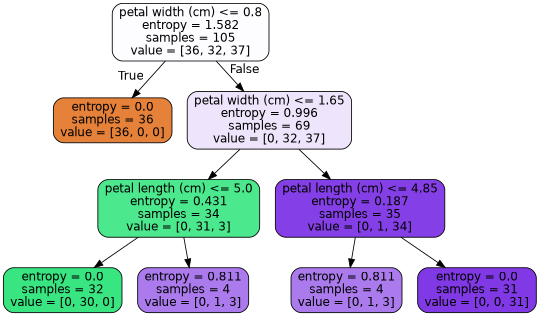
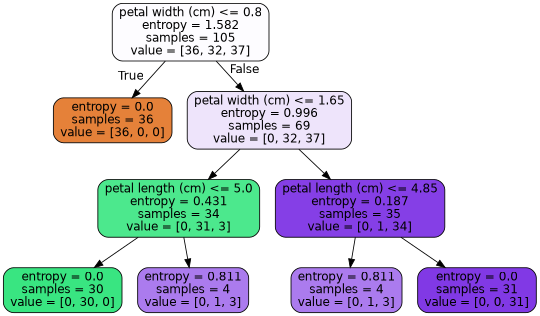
node "entropy = 0.0 samples = 32 value = [0, 30, 0]": label "entropy = 0.0 samples = 32 value = [0, 30, 0]" -> "entropy = 0.0 samples = 30 value = [0, 30, 0]"
